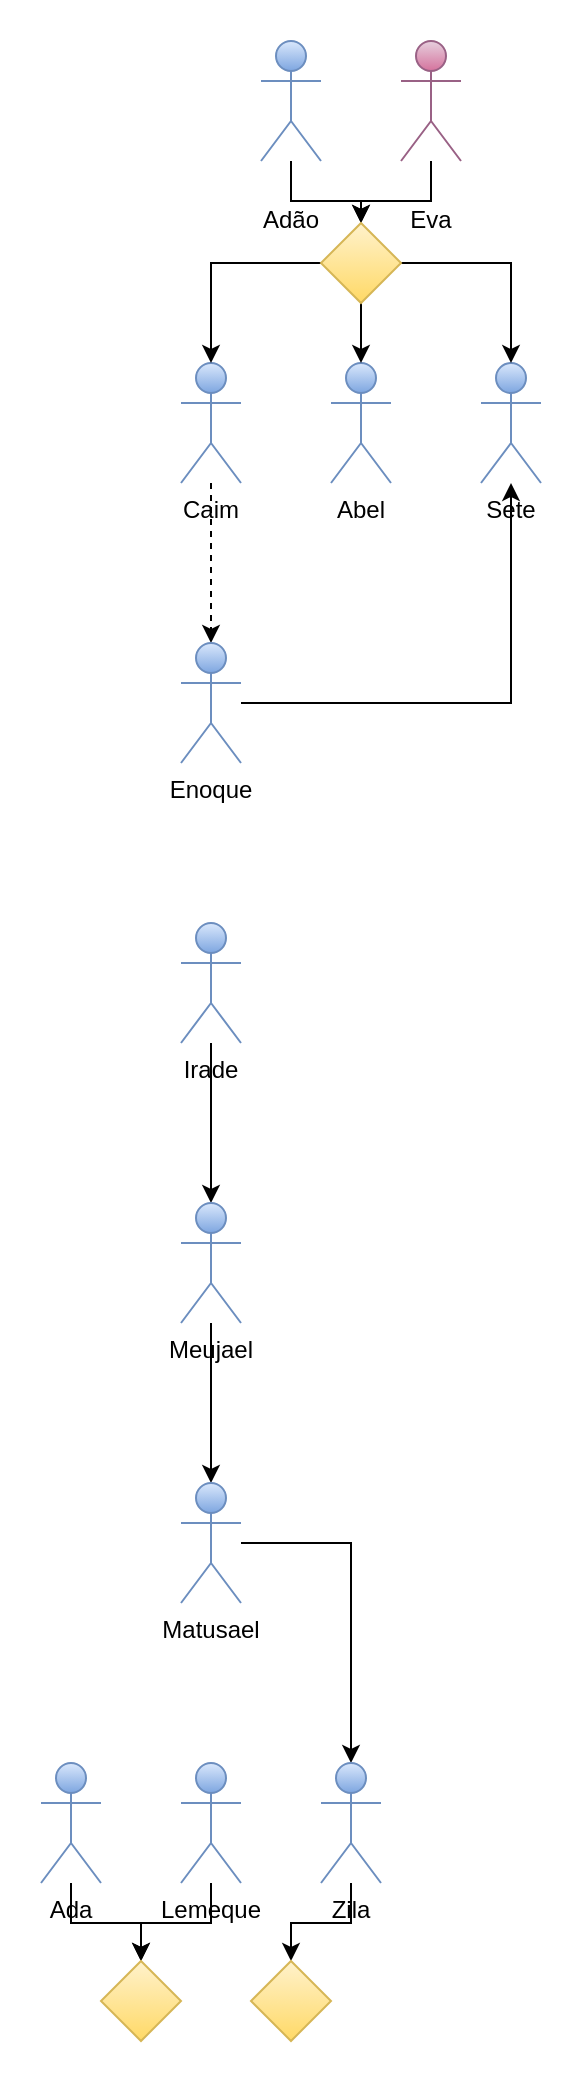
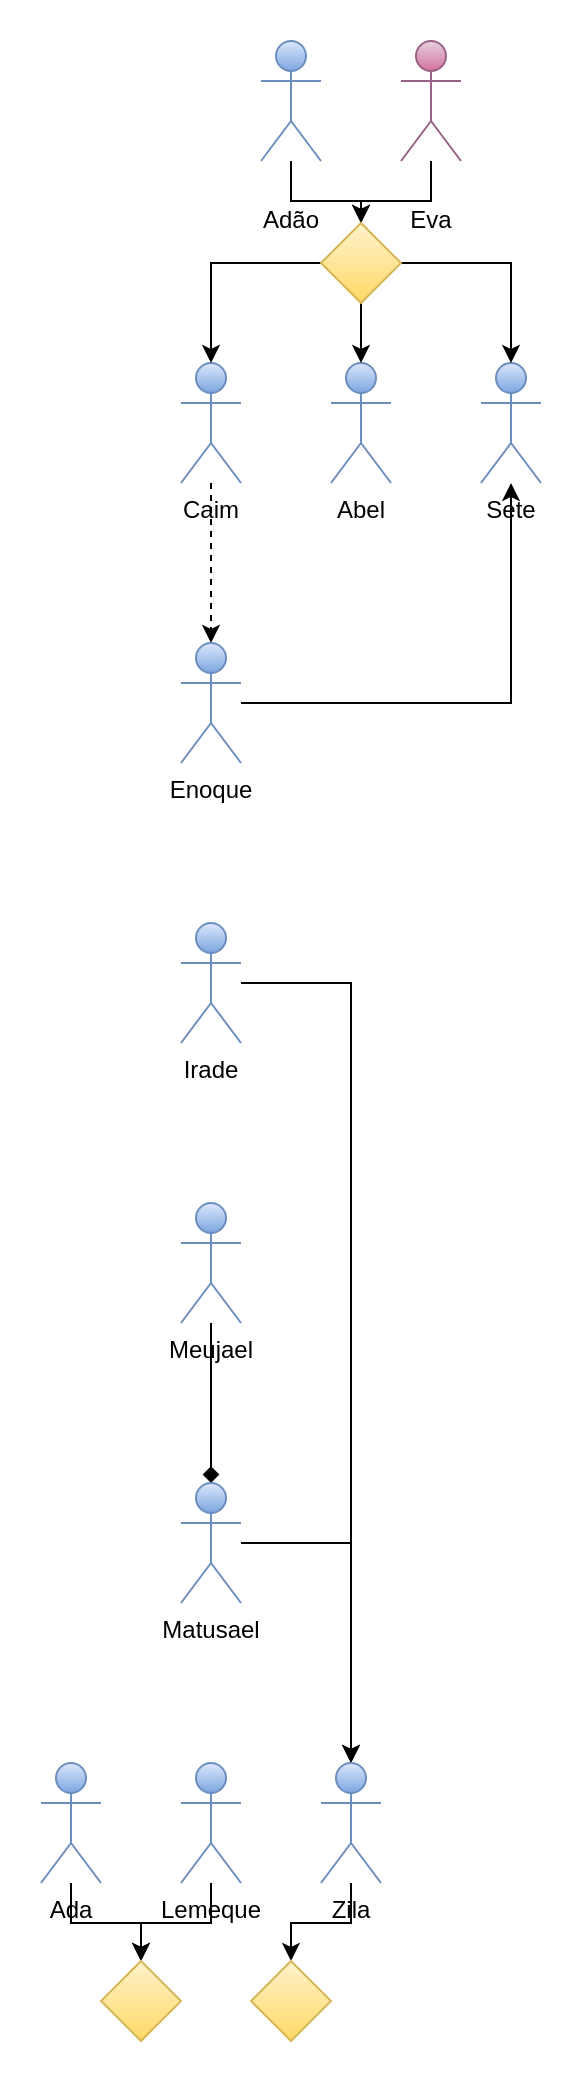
edge "Irade" -> "Meujael": now "Irade" -> "Zila"
edge "Meujael" -> "Matusael": arrowhead classic -> diamond
